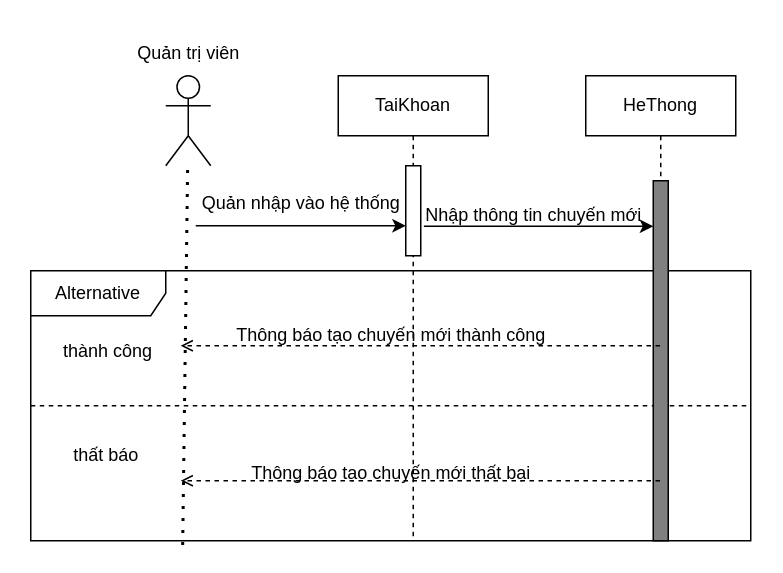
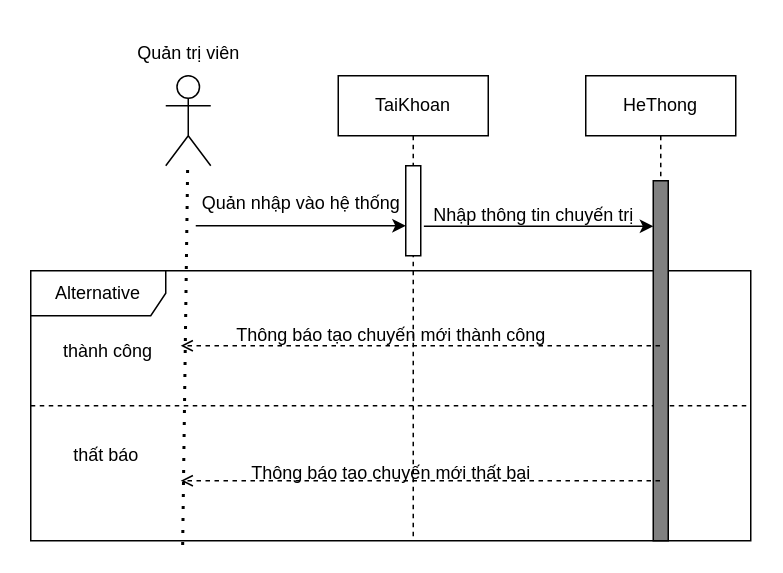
node "Nhập thông tin chuyến mới": label "Nhập thông tin chuyến mới" -> "Nhập thông tin chuyến trị"
